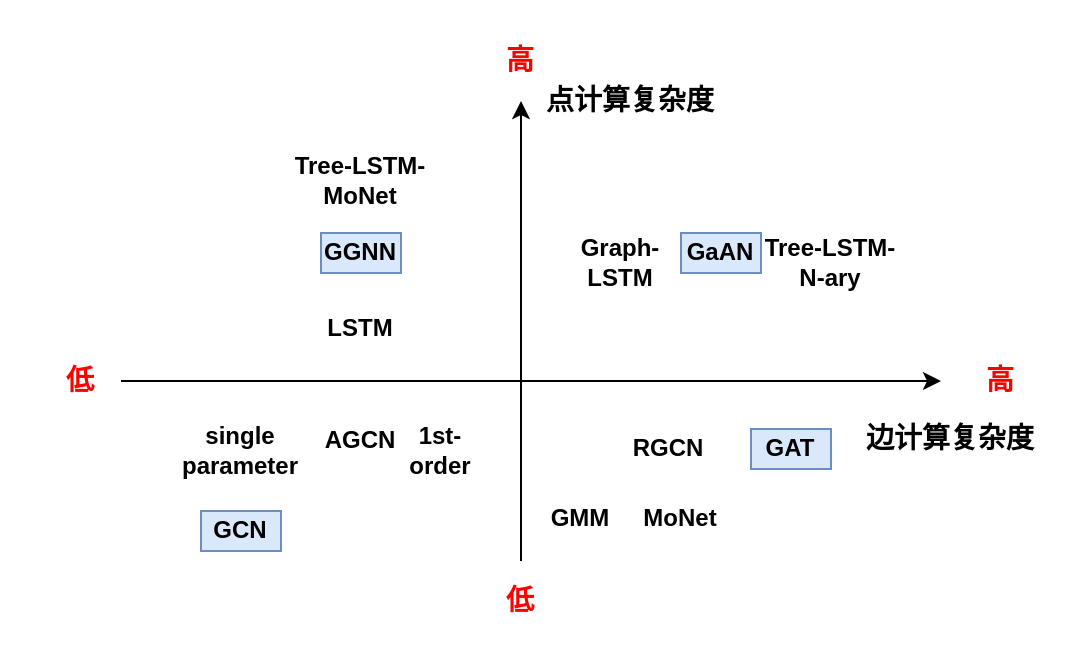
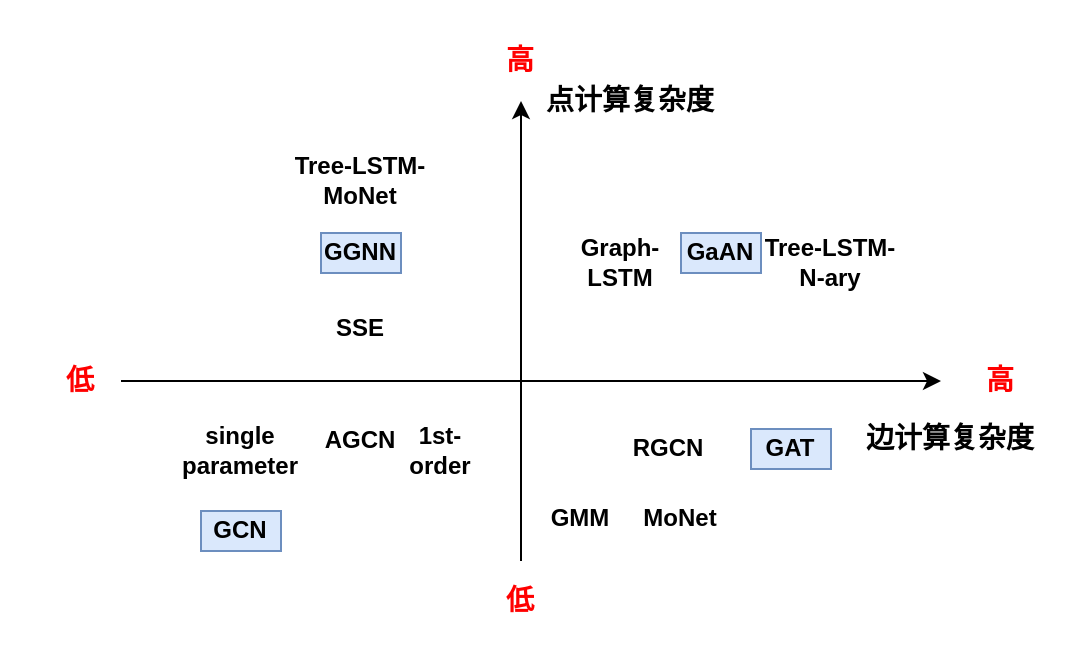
node "LSTM": label "LSTM" -> "SSE"
